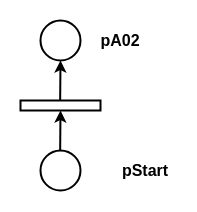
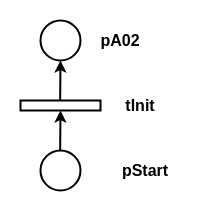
node "tInit": added
